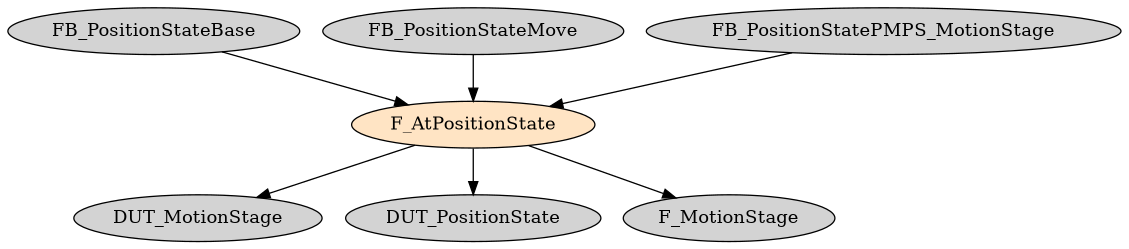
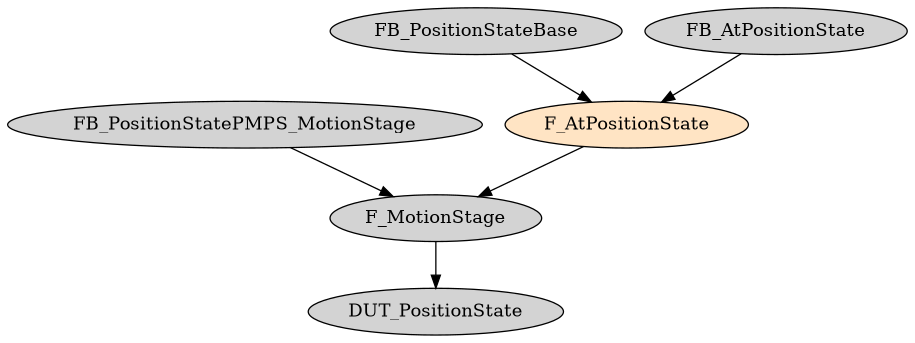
node "FB_PositionStateMove": label "FB_PositionStateMove" -> "FB_AtPositionState"
edge "FB_PositionStatePMPS_MotionStage" -> "F_AtPositionState": now "FB_PositionStatePMPS_MotionStage" -> "F_MotionStage"
edge "F_AtPositionState" -> "DUT_PositionState": now "F_MotionStage" -> "DUT_PositionState"
node "DUT_MotionStage": removed
